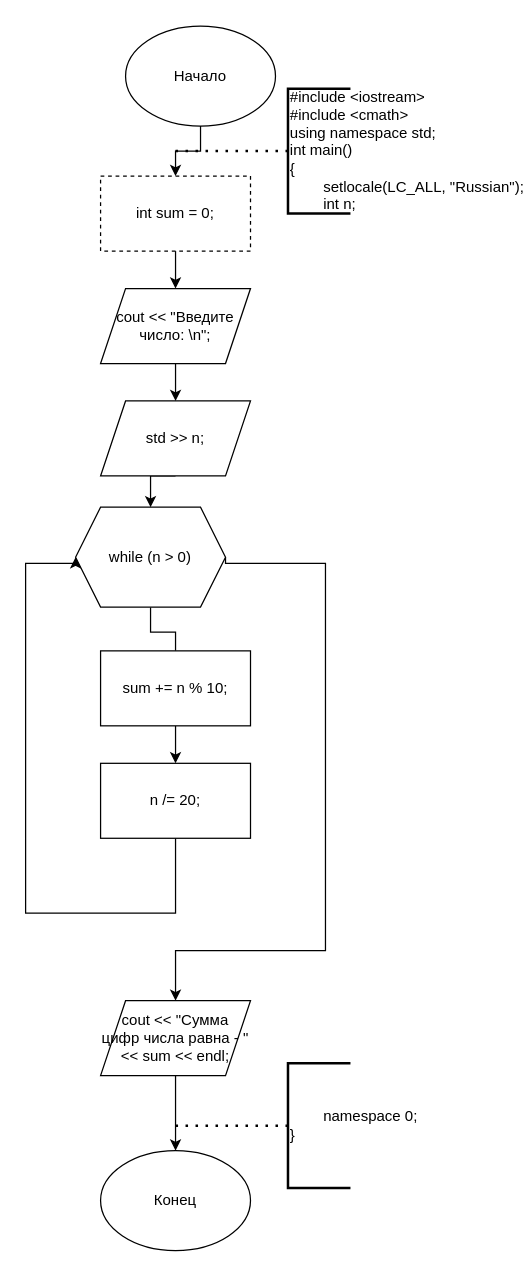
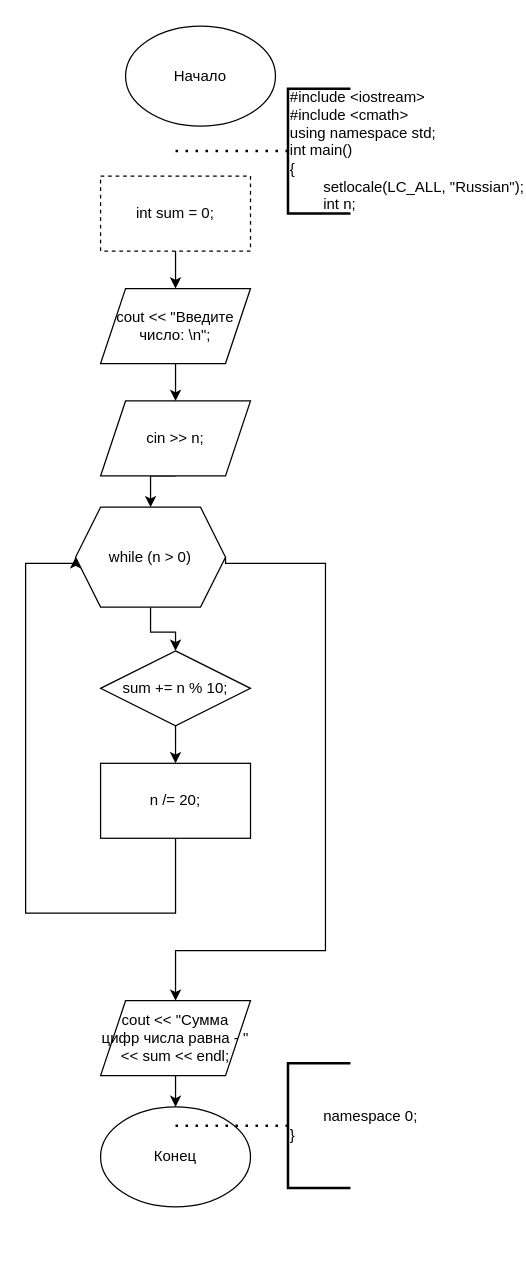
edge "Начало" -> "int sum = 0;": removed
node "std >> n;": label "std >> n;" -> "cin >> n;"
edge "while (n > 0)" -- "sum += n % 10;": arrowhead none -> classic
node "sum += n % 10;": shape rectangle -> diamond
node "Конец": moved (176, 1201) -> (176, 1157)
